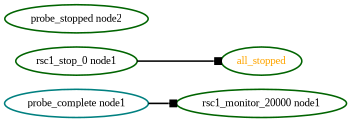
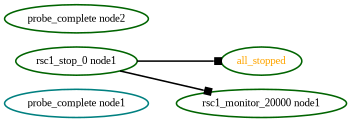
node "probe_stopped node2": label "probe_stopped node2" -> "probe_complete node2"
edge "probe_complete node1" -> "rsc1_monitor_20000 node1": now "rsc1_stop_0 node1" -> "rsc1_monitor_20000 node1"
